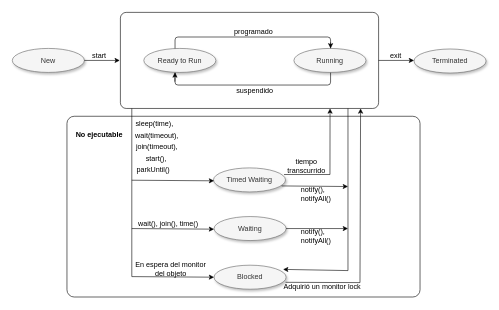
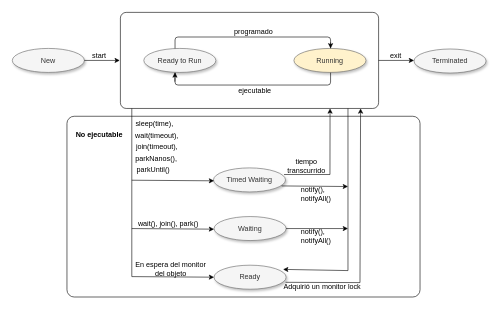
node "Running": fillcolor #f5f5f5 -> #fff2cc
node "suspendido": label "suspendido" -> "ejecutable"
node "start(),": label "start()," -> "parkNanos(),"
node "wait(), join(), time()": label "wait(), join(), time()" -> "wait(), join(), park()"
node "Blocked": label "Blocked" -> "Ready"
